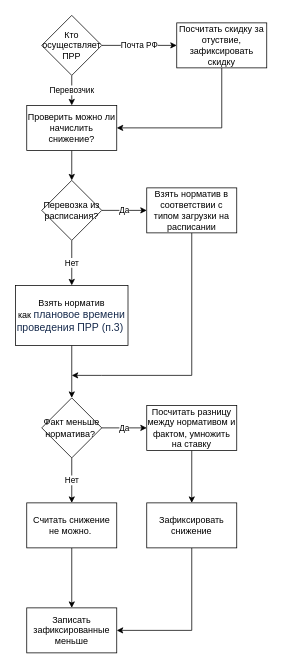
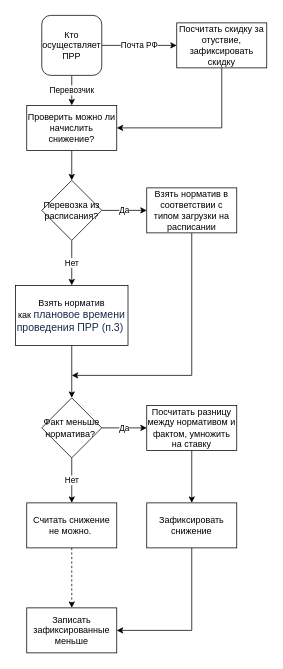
node "Кто осуществляет ПРР": shape diamond -> rounded rectangle
edge "Считать снижение не можно." -> "Записать зафиксированные меньше": style solid -> dashed
